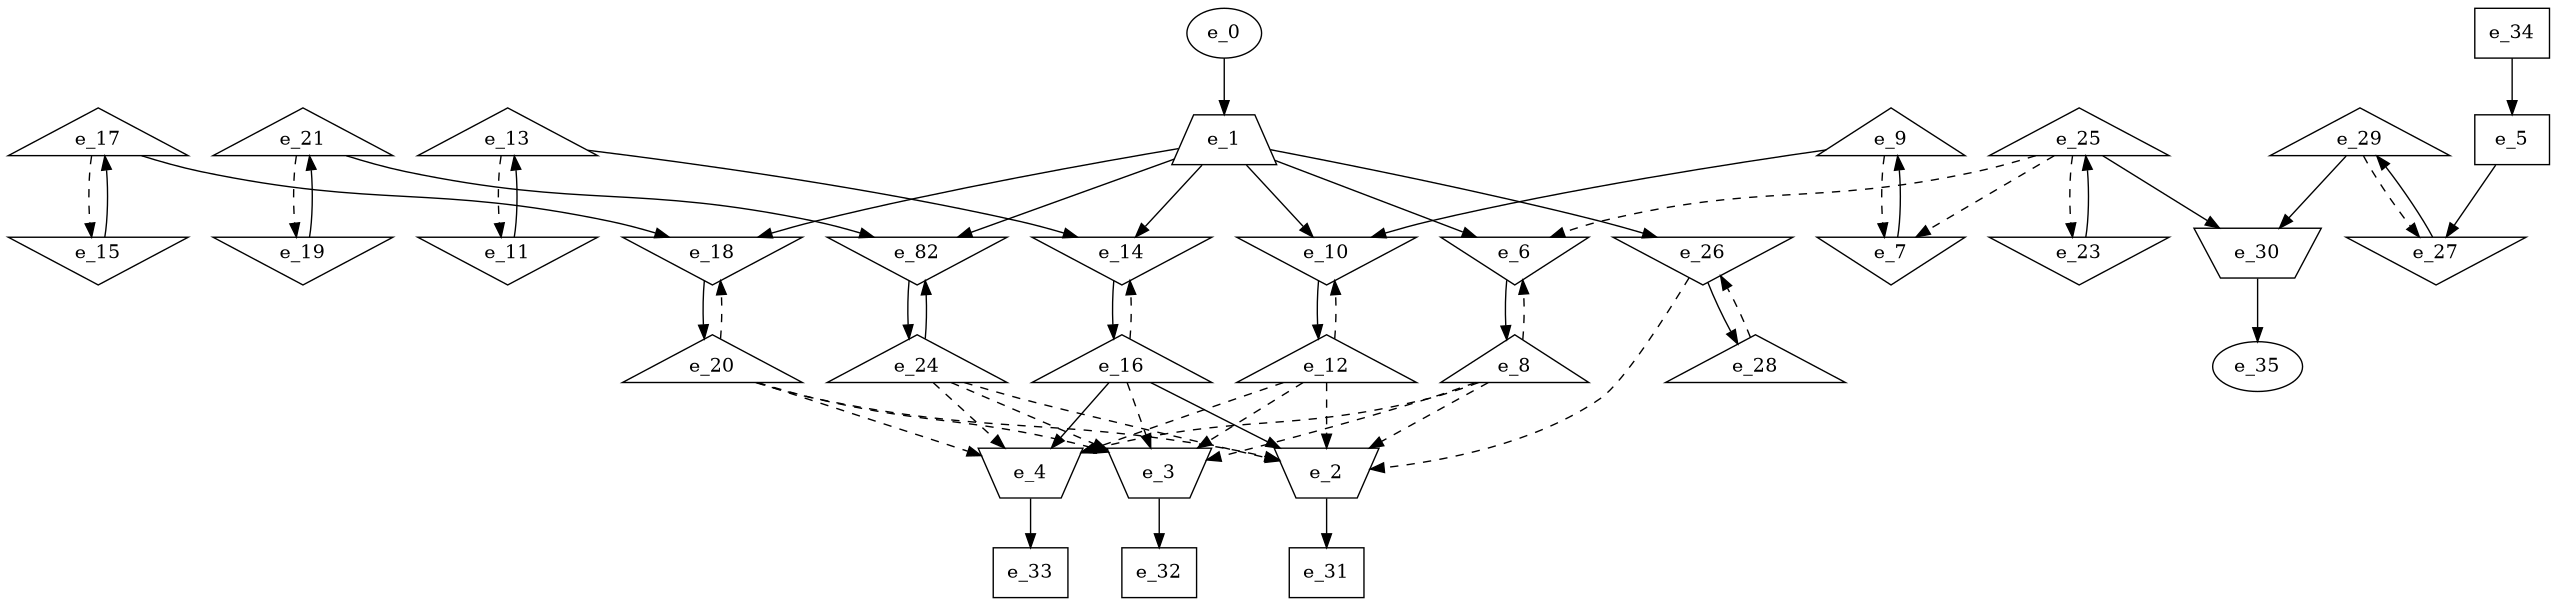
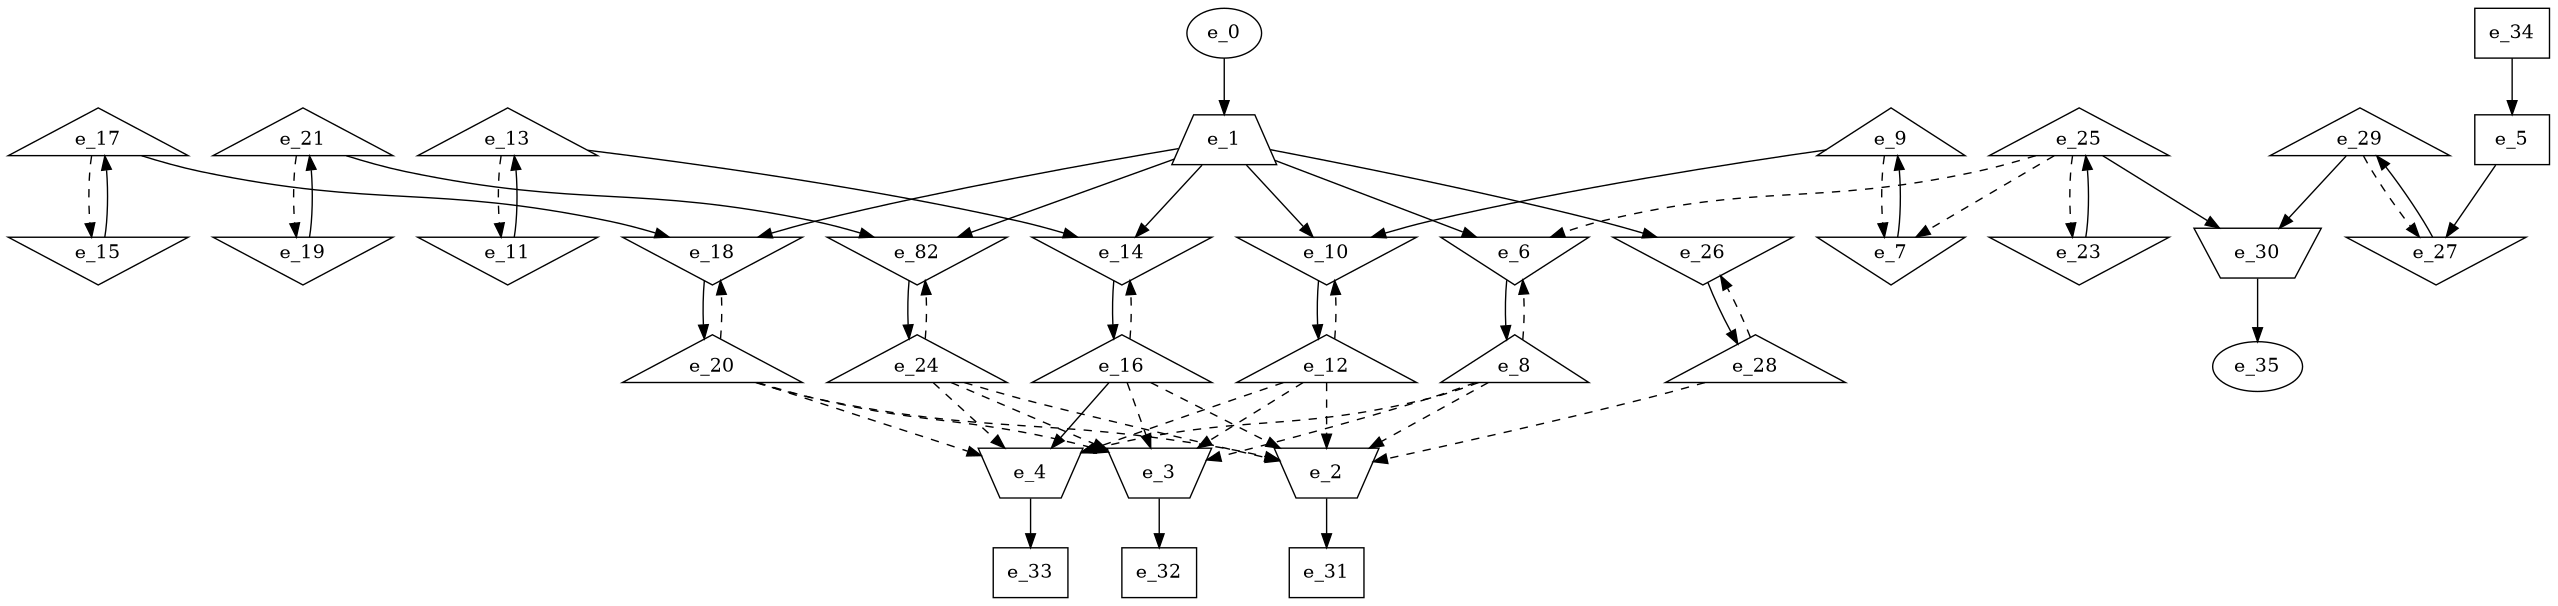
edge "e_24" -> "e_82": style solid -> dashed
edge "e_16" -> "e_2": style solid -> dashed
edge "e_26" -> "e_2": now "e_28" -> "e_2"
